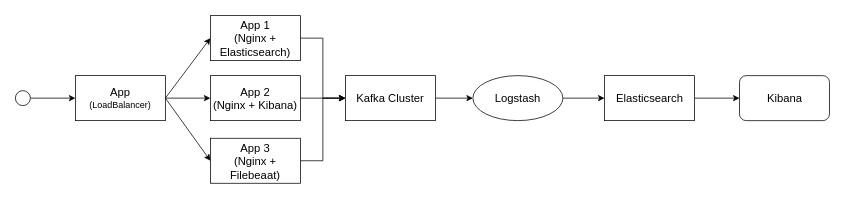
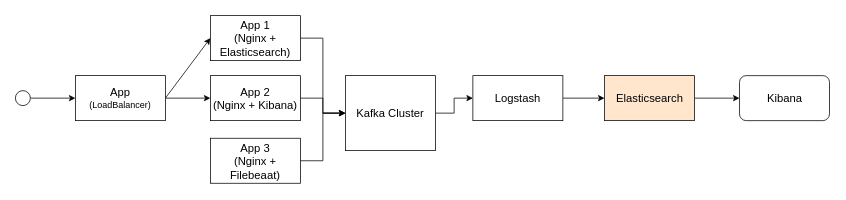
node "Kafka Cluster": size 90x45 -> 90x75
node "Logstash": shape ellipse -> rectangle
node "Elasticsearch": fillcolor #ffffff -> #ffe6cc
edge "App (LoadBalancer)" -> "App 3 (Nginx + Filebeaat)": removed
